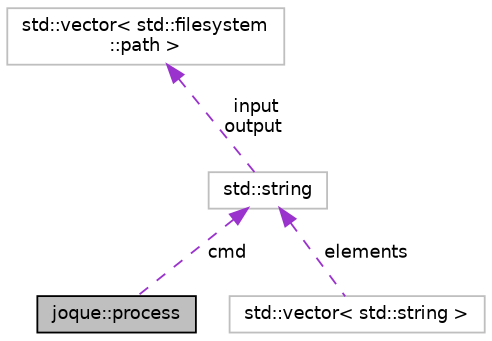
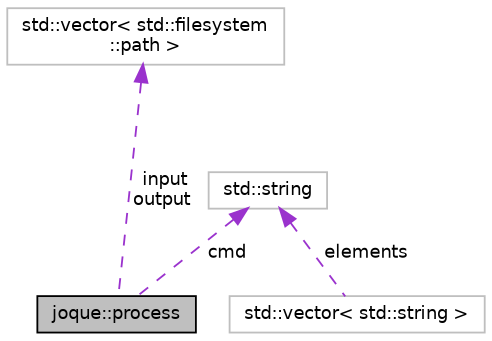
edge "std::string" -> "std::vector< std::filesystem ::path >": now "joque::process" -> "std::vector< std::filesystem ::path >"
